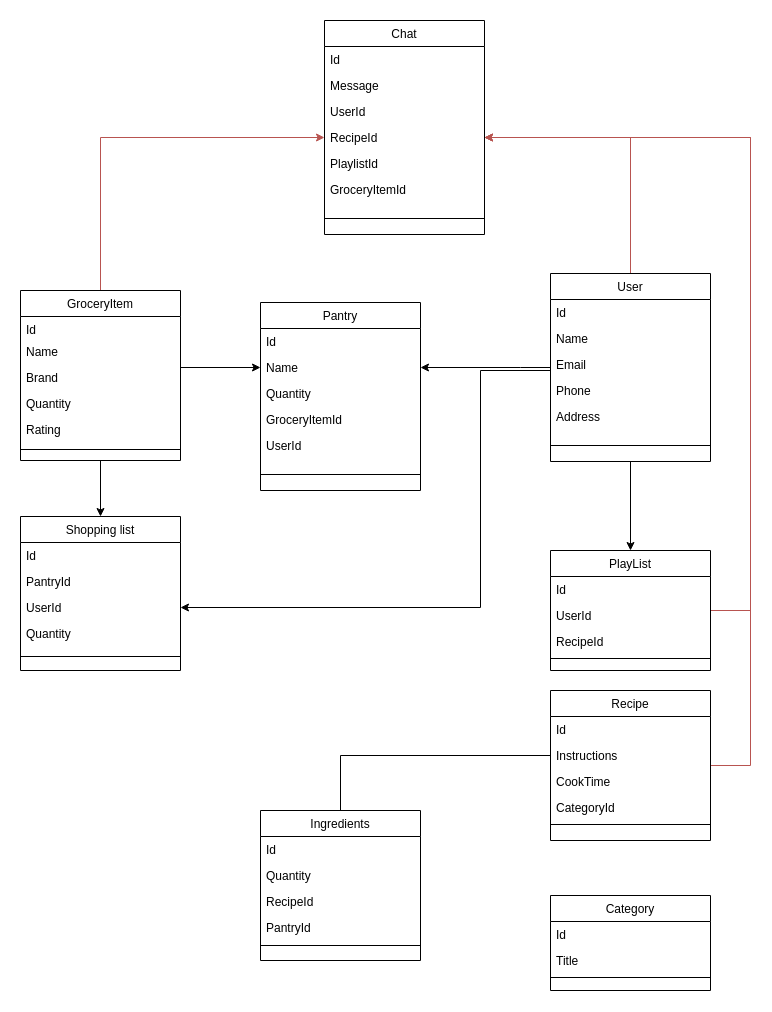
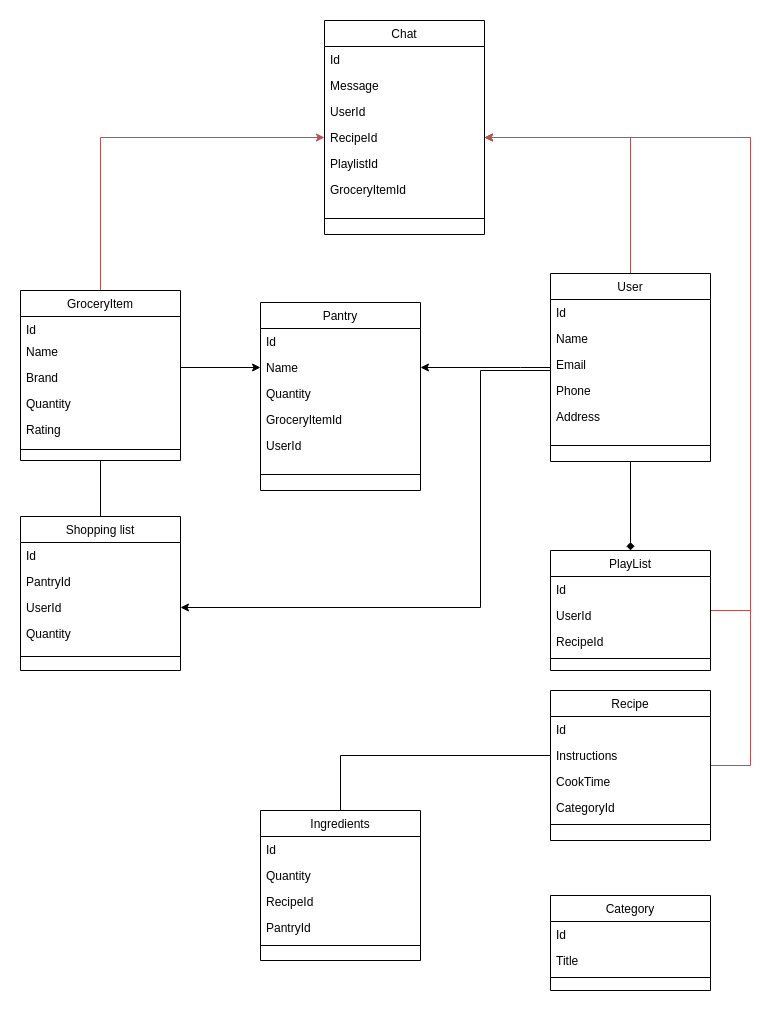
edge "GroceryItem" -> "Shopping list": arrowhead classic -> none
edge "User" -> "PlayList": arrowhead classic -> diamond
